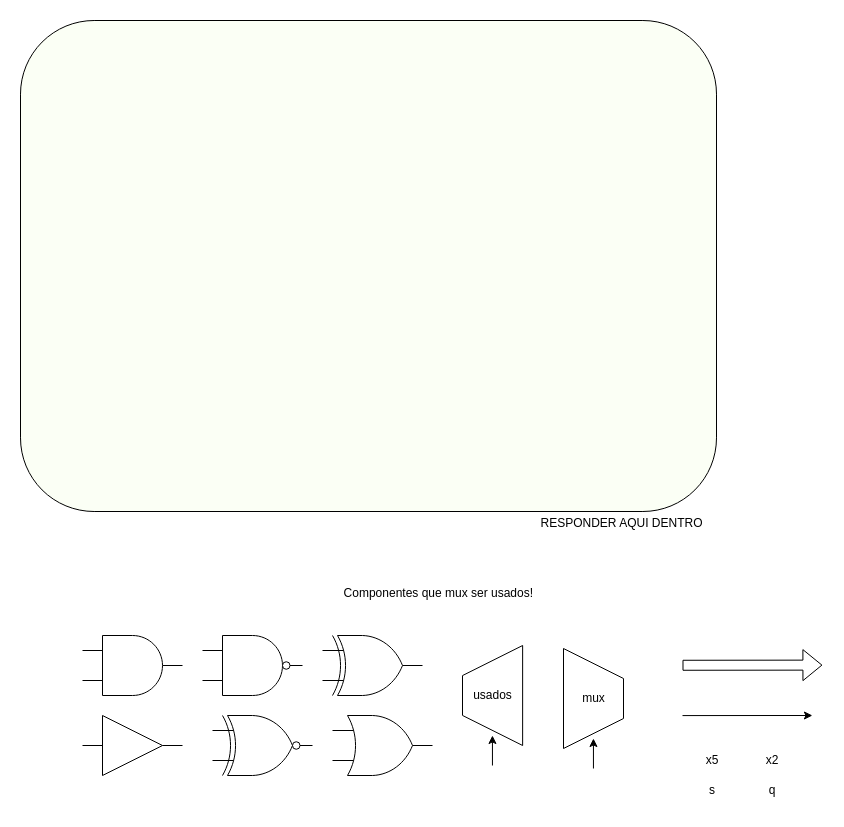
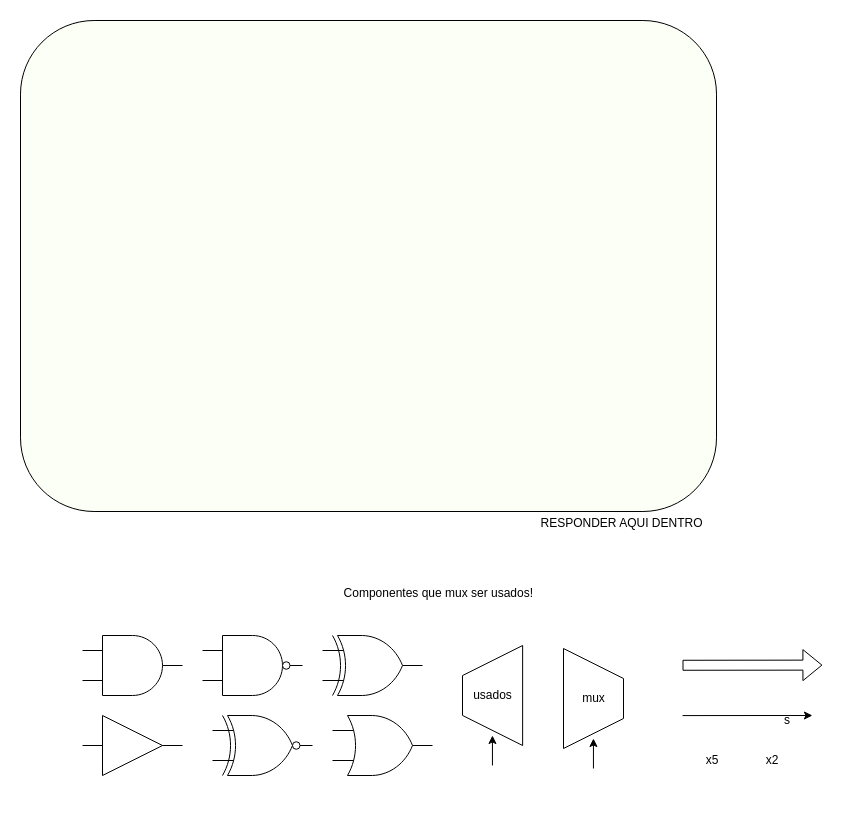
node "s": moved (713, 791) -> (788, 721)
node "q": removed
